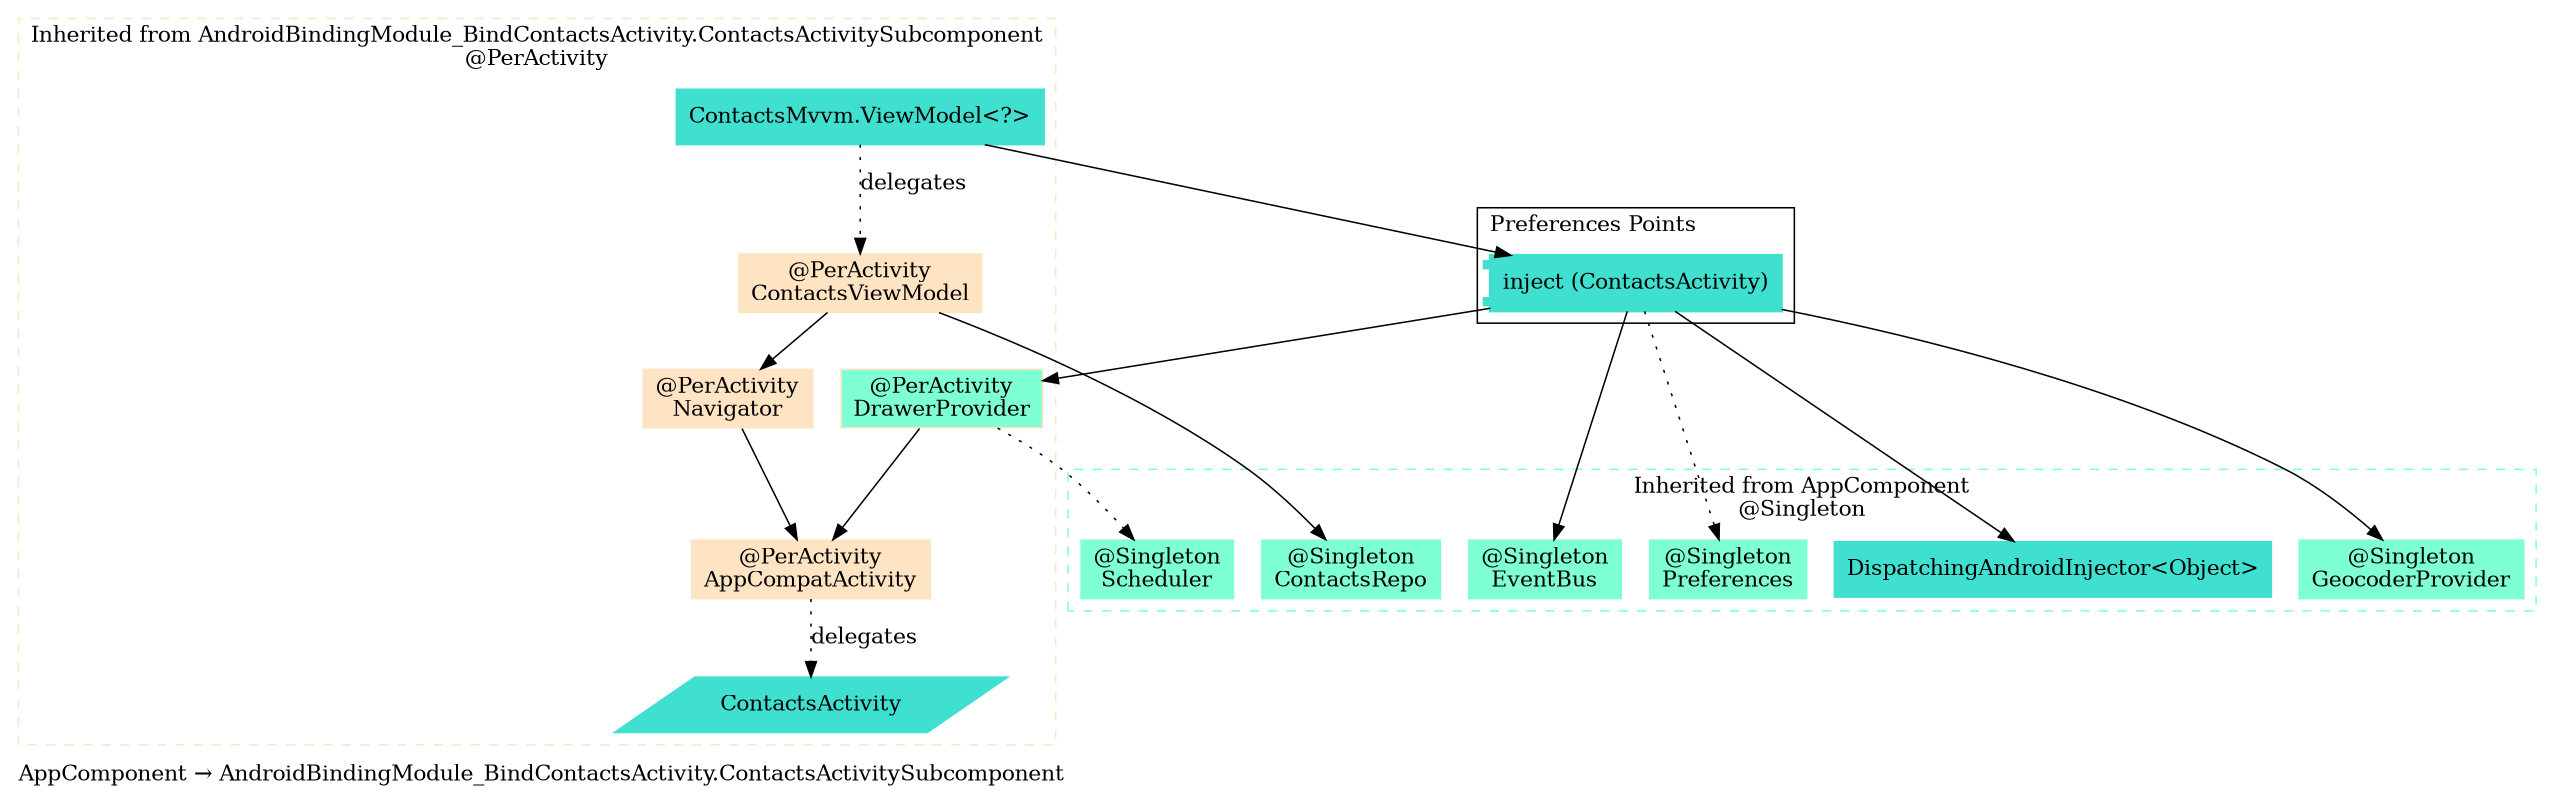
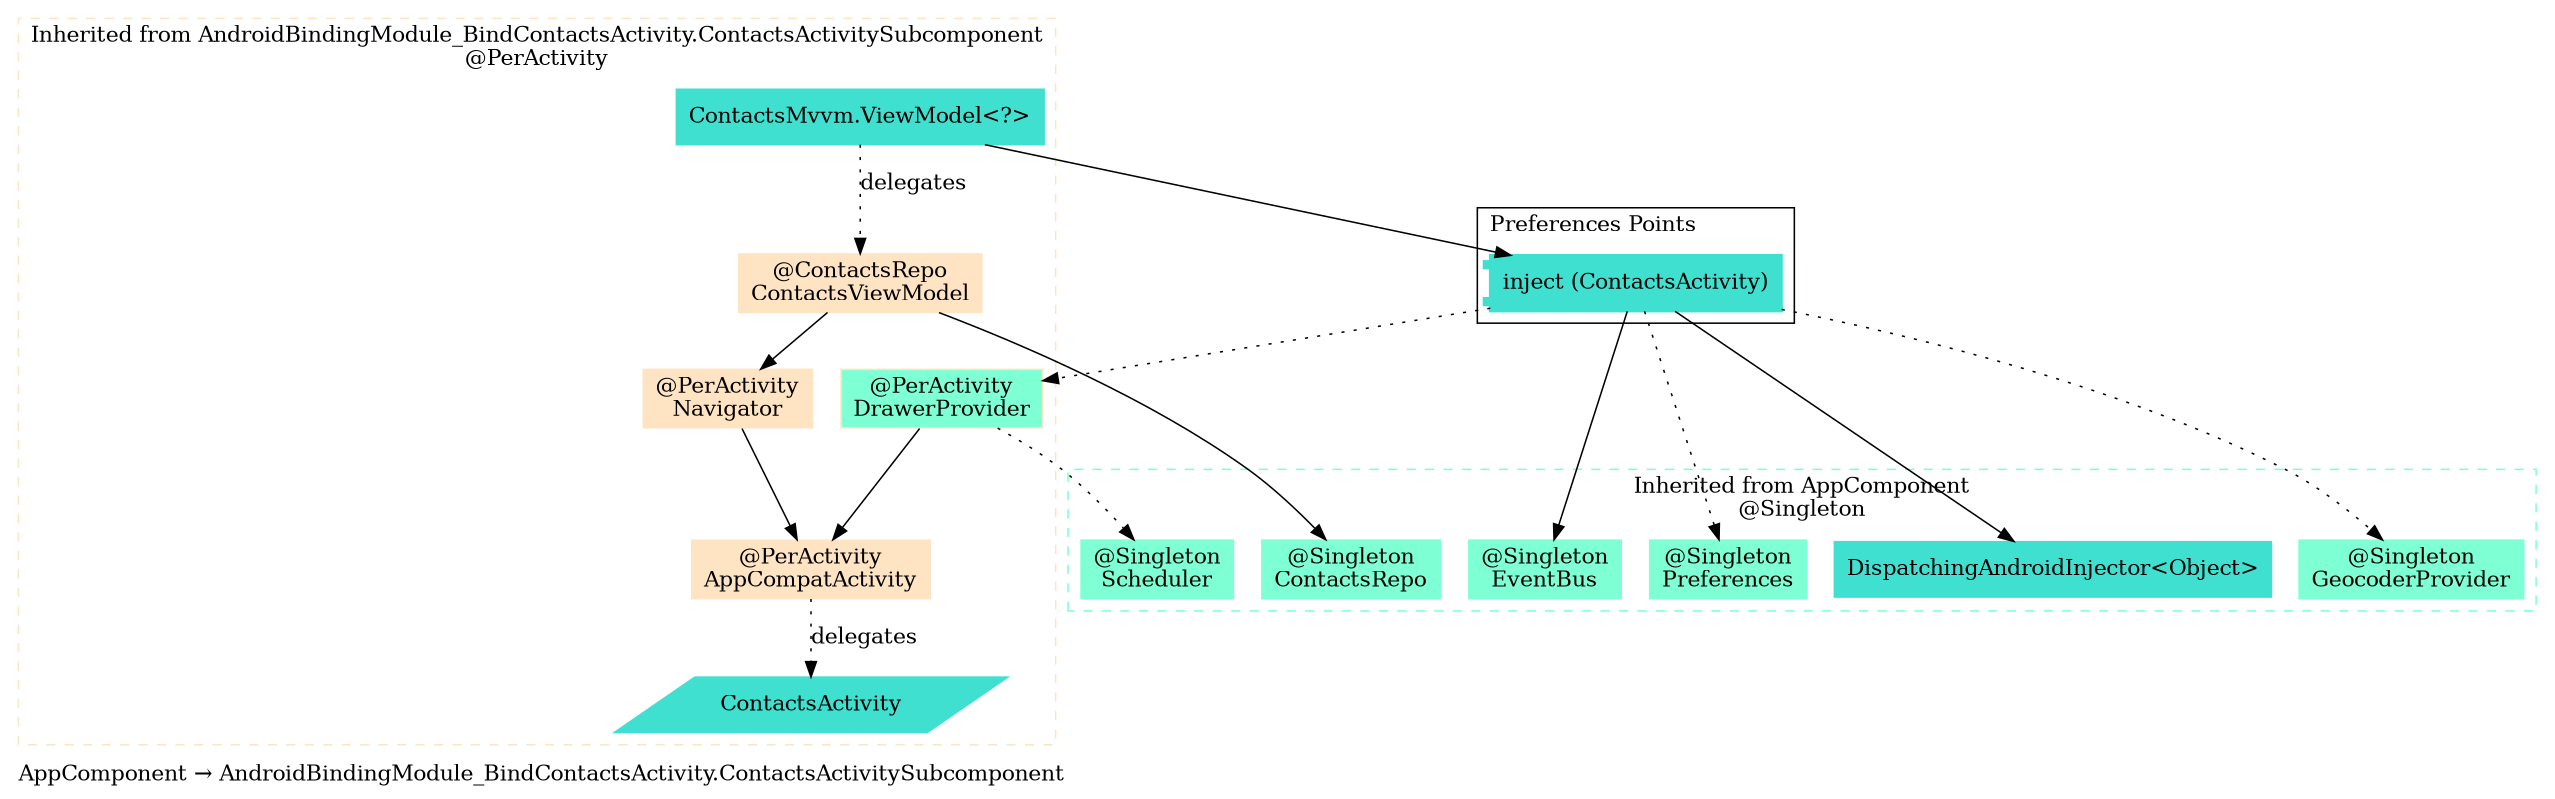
node "@PerActivity ContactsViewModel": label "@PerActivity ContactsViewModel" -> "@ContactsRepo ContactsViewModel"
edge "inject (ContactsActivity)" -> "@PerActivity DrawerProvider": style solid -> dotted
edge "inject (ContactsActivity)" -> "@Singleton GeocoderProvider": style solid -> dotted
